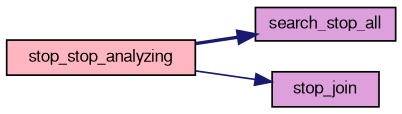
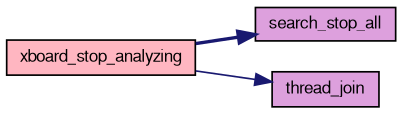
node "stop_stop_analyzing": label "stop_stop_analyzing" -> "xboard_stop_analyzing"
node "stop_join": label "stop_join" -> "thread_join"
